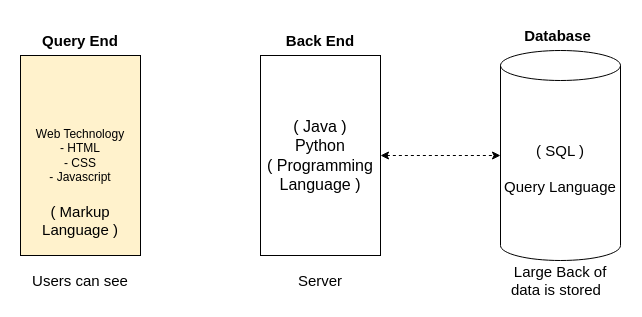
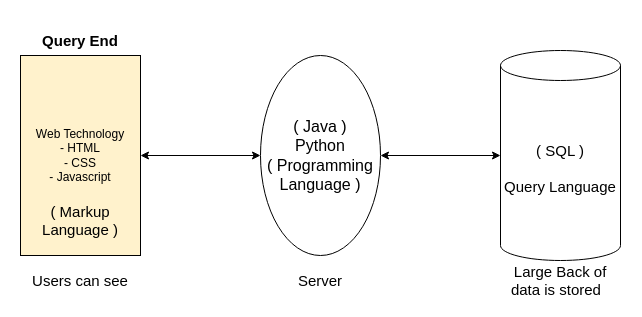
node "Database": removed
node "Back End": removed
edge "Web Technology - HTML - CSS - Javascript" -- "( Java ) Python ( Programming Language )": added
node "( Java ) Python ( Programming Language )": shape rectangle -> ellipse
edge "( Java ) Python ( Programming Language )" -- "( SQL ) Query Language": style dashed -> solid
